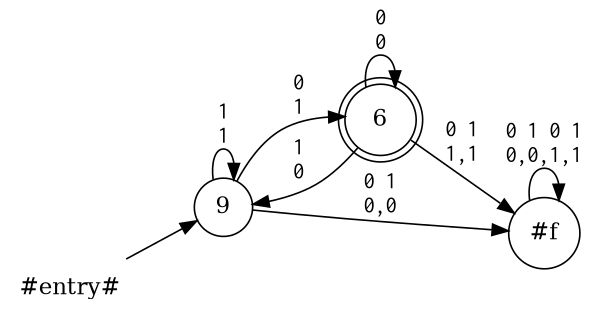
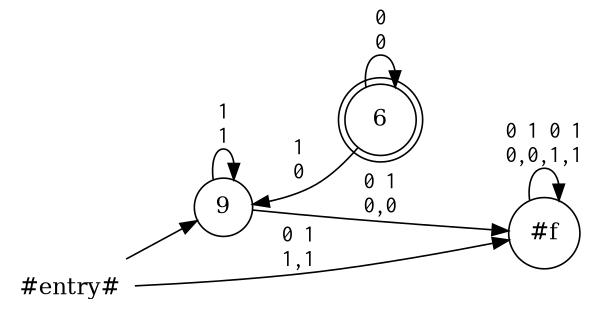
edge "9" -> "6": removed, label "0 1"
edge "6" -> "#f": now "#entry#" -> "#f"
